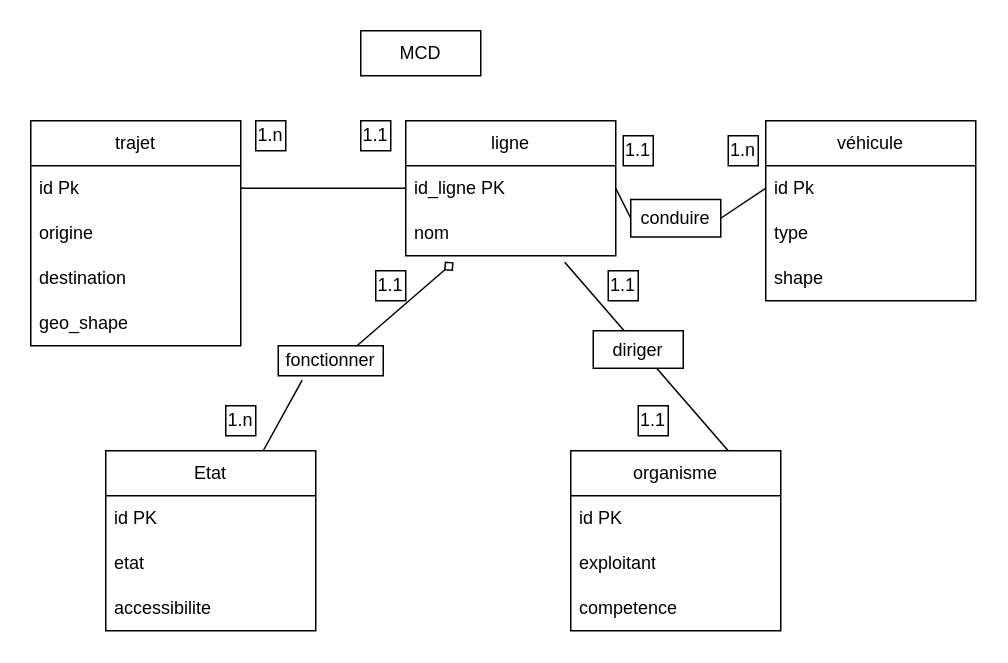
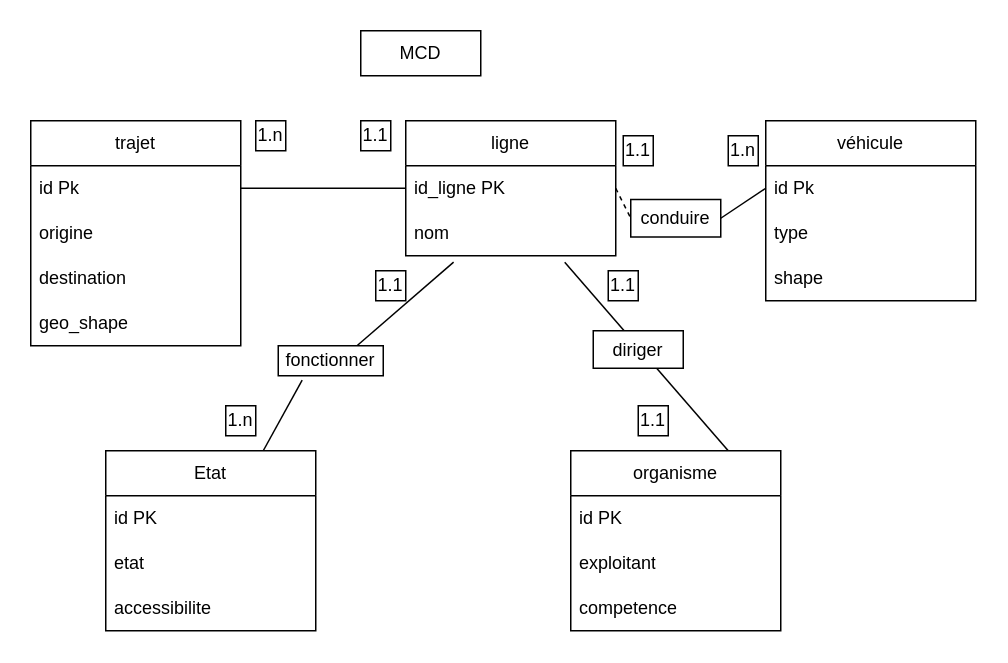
edge "id_ligne PK" -- "conduire": style solid -> dashed
edge "fonctionner" -> "nom": arrowhead diamond -> none
